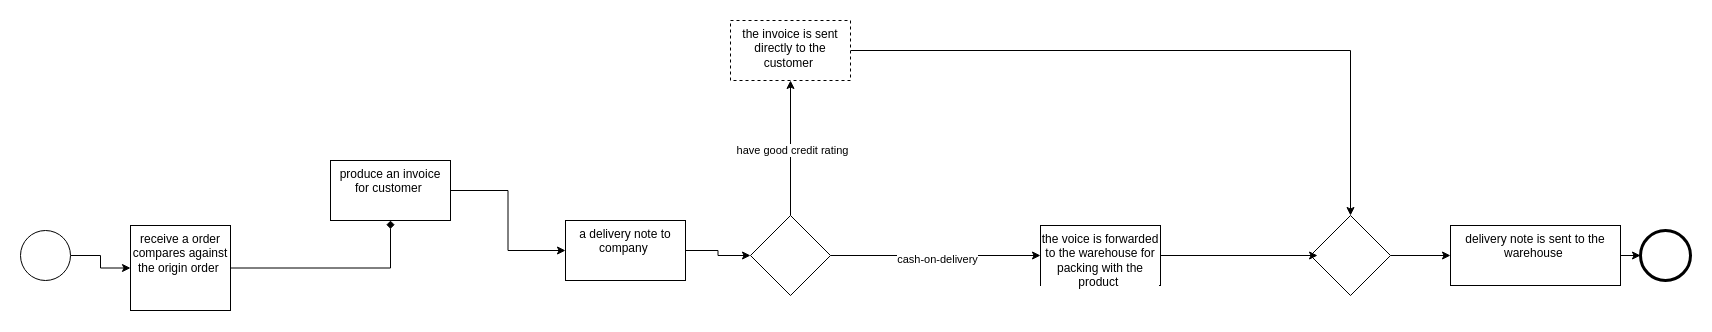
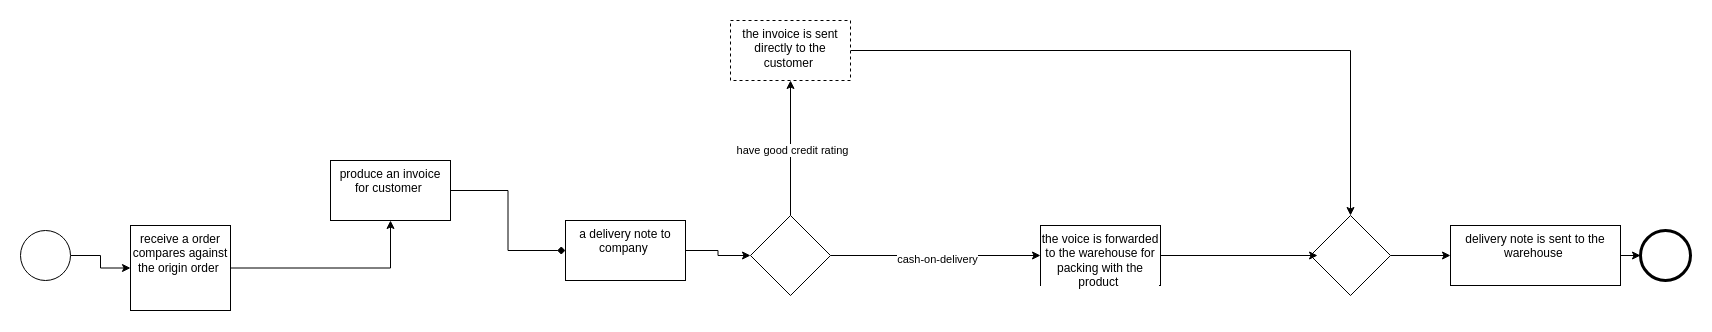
edge "receive a order compares against the origin order" -> "produce an invoice for customer": arrowhead diamond -> classic
edge "produce an invoice for customer" -> "a delivery note to company": arrowhead classic -> diamond
